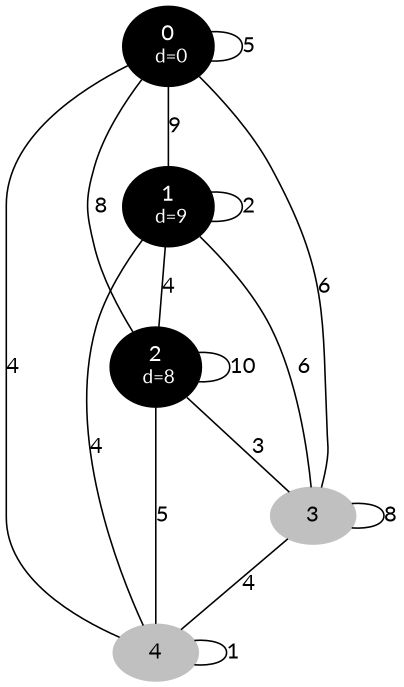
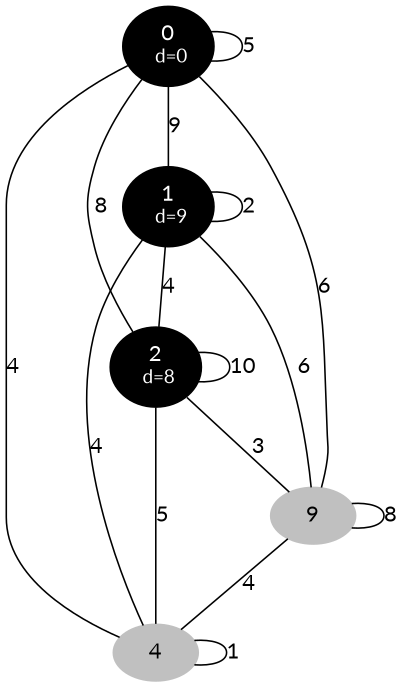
node "3": label "3" -> "9"
